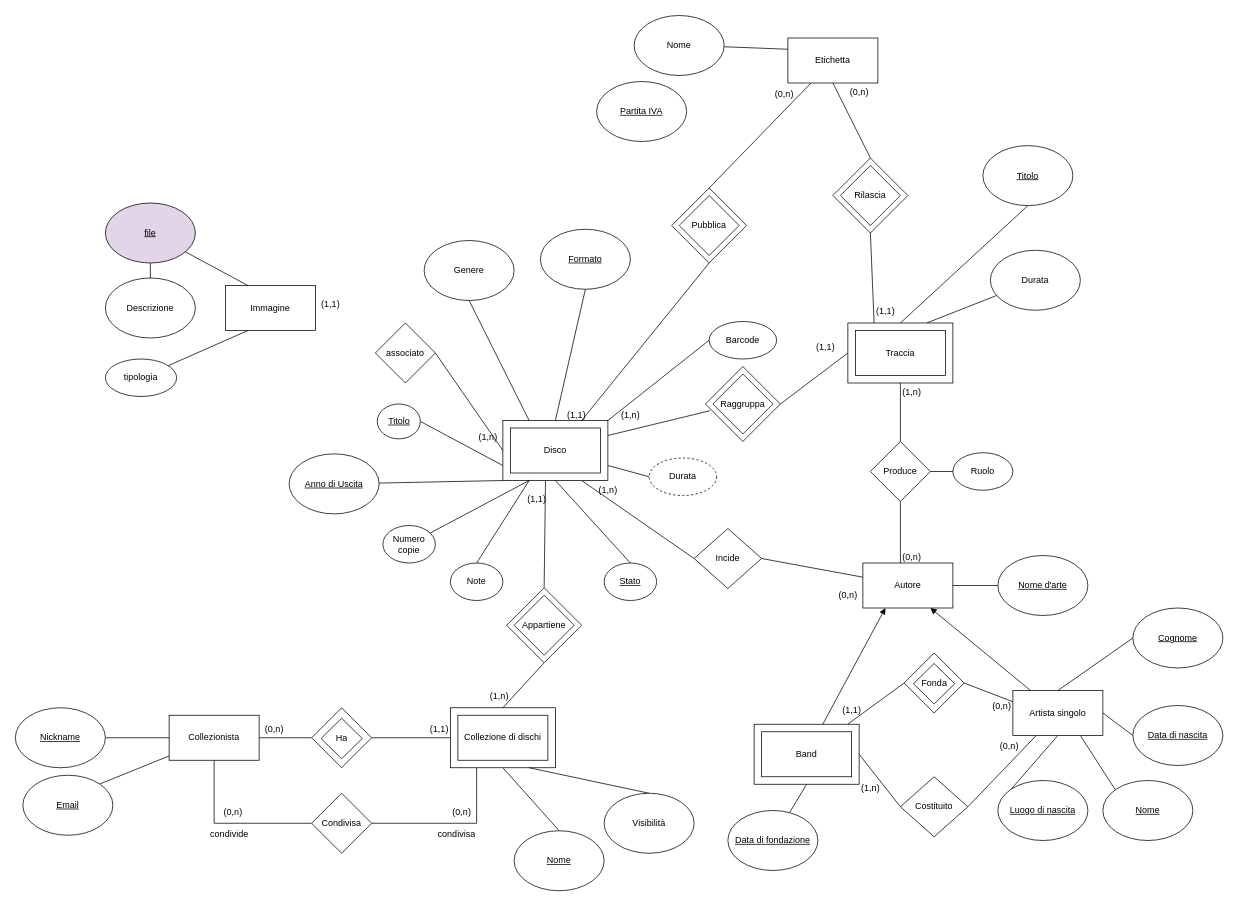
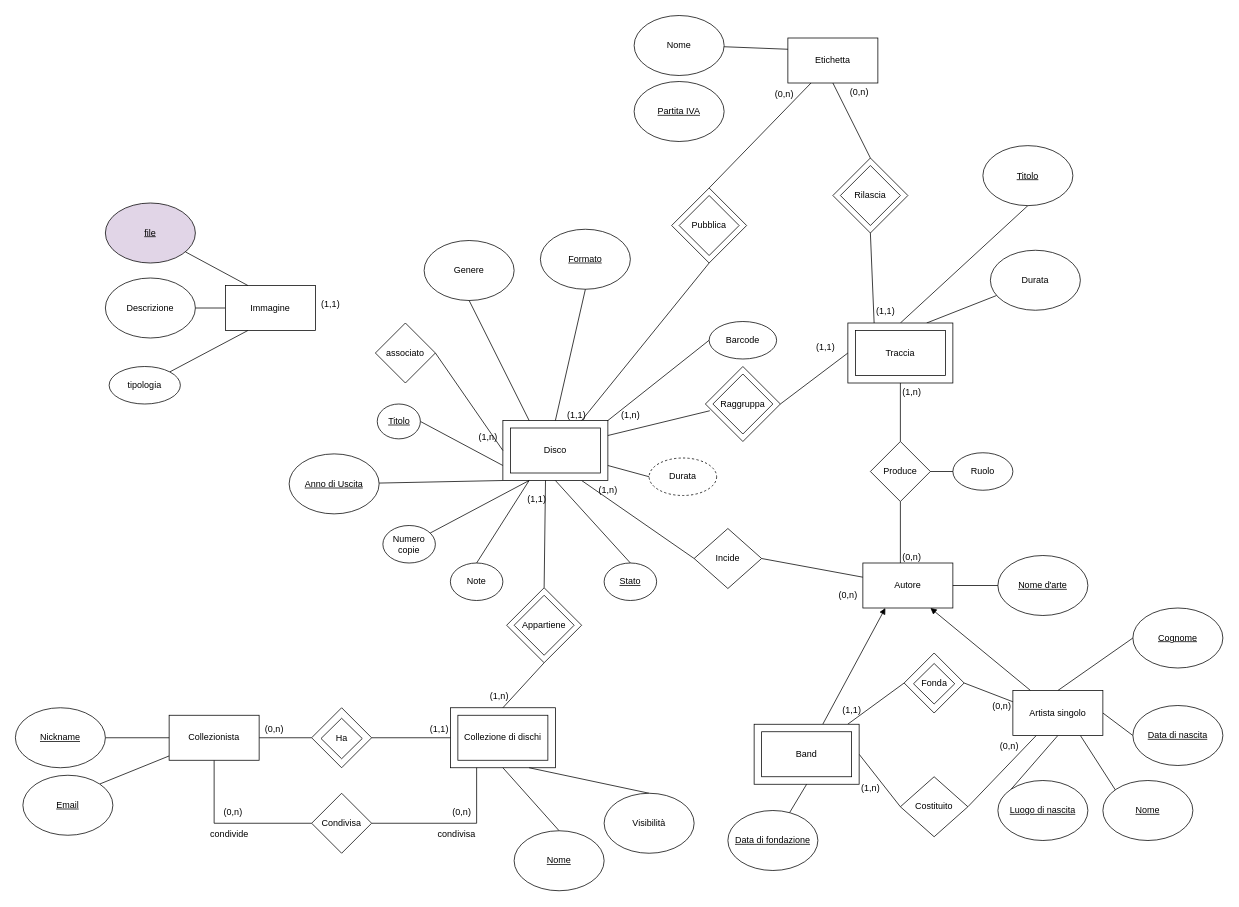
node "Partita IVA": moved (642, 111) -> (679, 111)
edge "file" -- "Descrizione": now "Immagine" -- "Descrizione"
node "tipologia": moved (141, 378) -> (145, 385)
